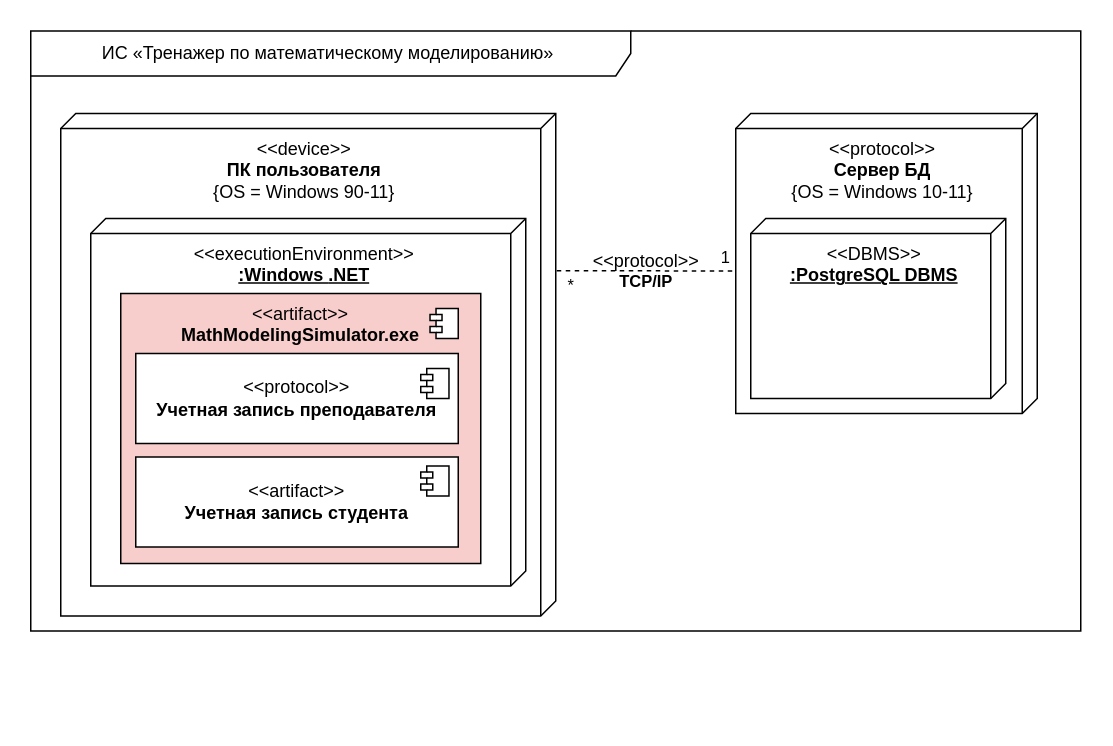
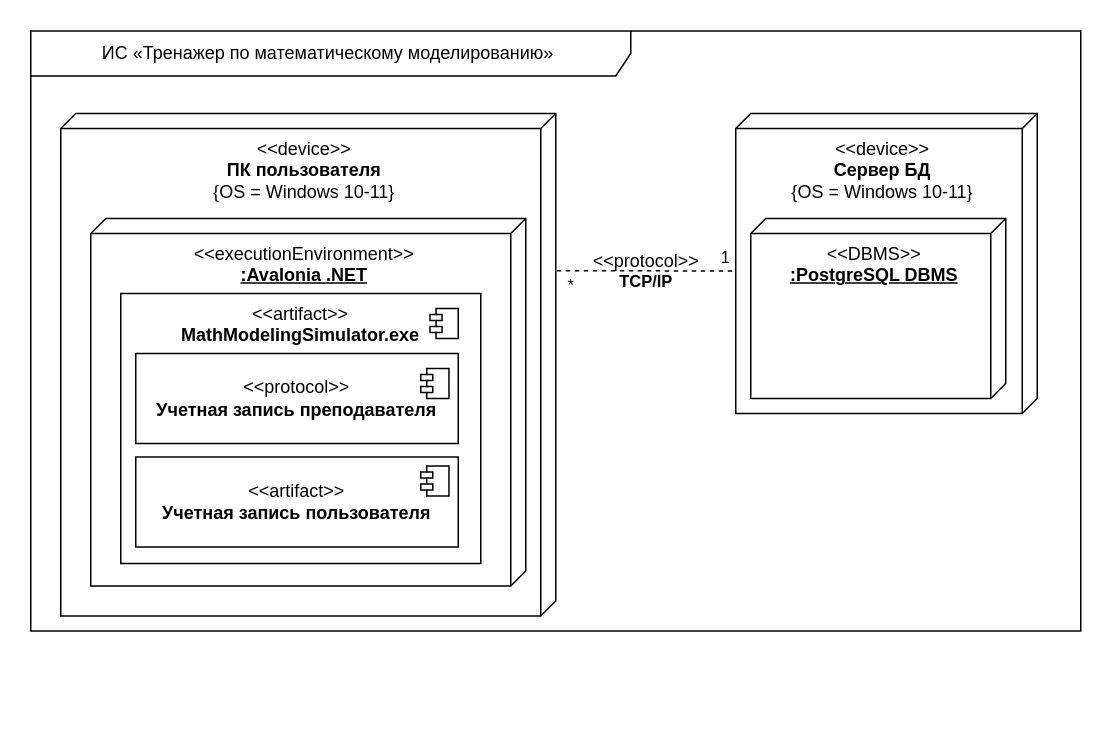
node "<<device>> ПК пользователя {OS = Windows 90-11}": label "<<device>> ПК пользователя {OS = Windows 90-11}" -> "<<device>> ПК пользователя {OS = Windows 10-11}"
node "<<protocol>> Сервер БД {OS = Windows 10-11}": label "<<protocol>> Сервер БД {OS = Windows 10-11}" -> "<<device>> Сервер БД {OS = Windows 10-11}"
node "<<executionEnvironment>> :Windows .NET": label "<<executionEnvironment>> :Windows .NET" -> "<<executionEnvironment>> :Avalonia .NET"
node "<<artifact>> MathModelingSimulator.exe": fillcolor #f8cecc -> #ffffff
node "<<artifact>> Учетная запись студента": label "<<artifact>> Учетная запись студента" -> "<<artifact>> Учетная запись пользователя"
